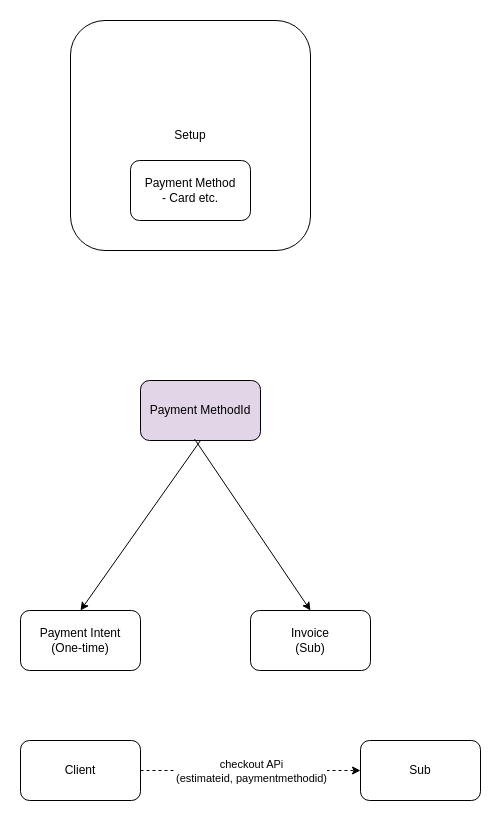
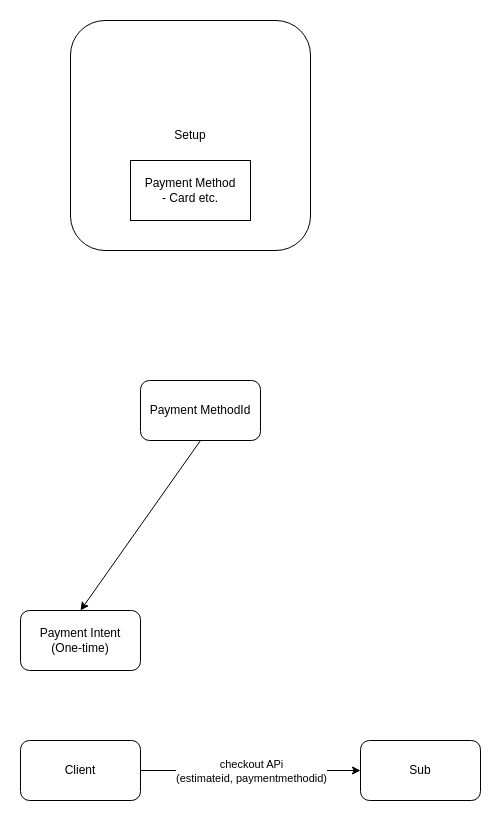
node "Payment Method - Card etc.": shape rounded rectangle -> rectangle
node "Payment MethodId": fillcolor #e1d5e7 -> #ffffff
edge "Payment MethodId" -> "Invoice (Sub)": removed
node "Invoice (Sub)": removed
edge "Client" -> "Sub": style dashed -> solid
